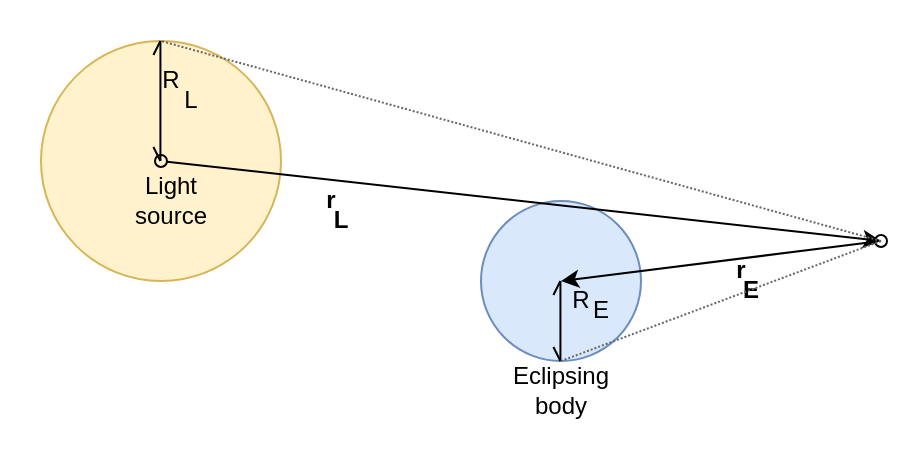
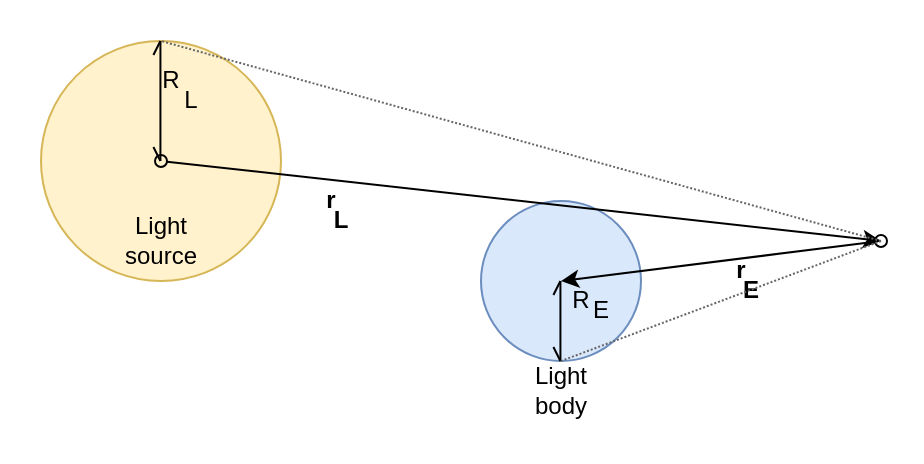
node "Light source": moved (171, 201) -> (161, 241)
node "Eclipsing body": label "Eclipsing body" -> "Light body"
